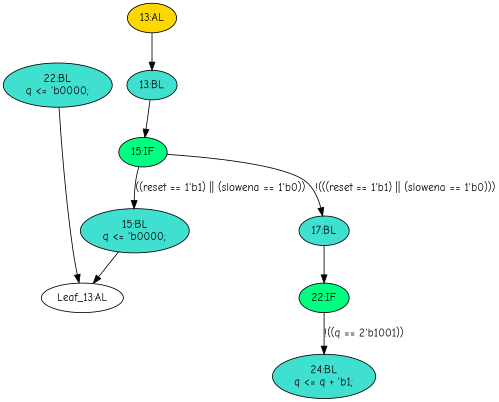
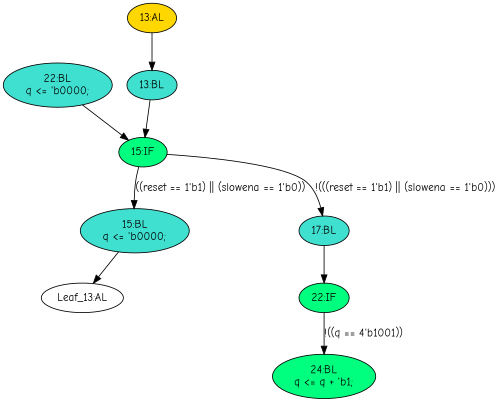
edge "22:BL q <= 'b0000;" -> "Leaf_13:AL": now "22:BL q <= 'b0000;" -> "15:IF"
edge "22:IF" -> "24:BL q <= q + 'b1;": label "!((q == 2'b1001))" -> "!((q == 4'b1001))"
node "24:BL q <= q + 'b1;": fillcolor turquoise -> springgreen
